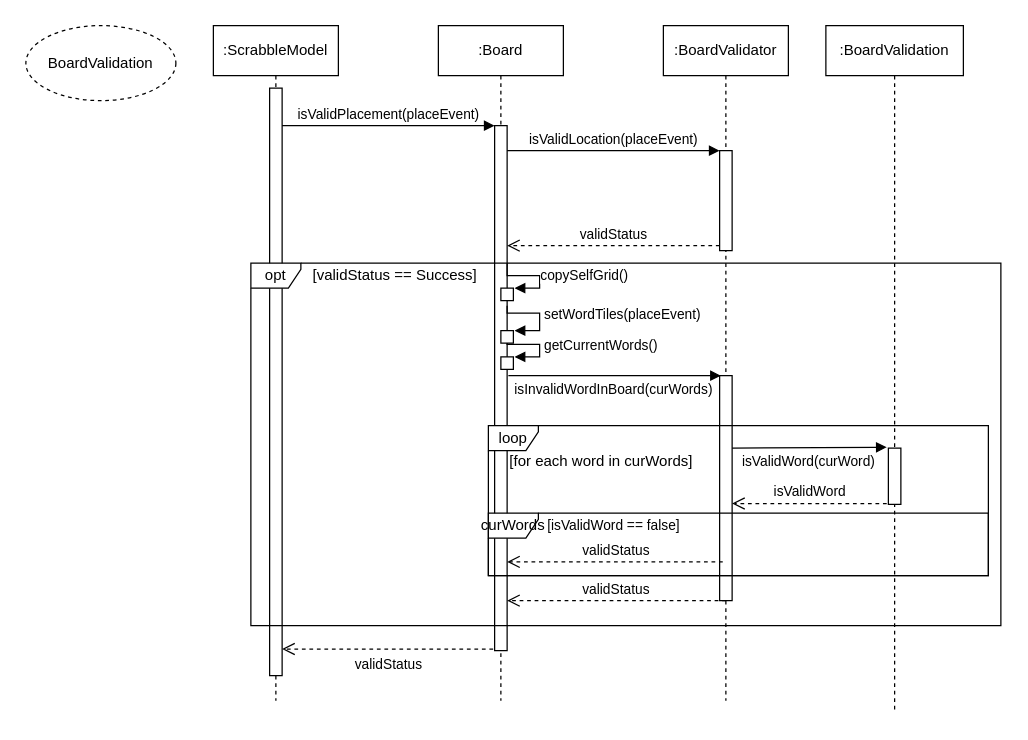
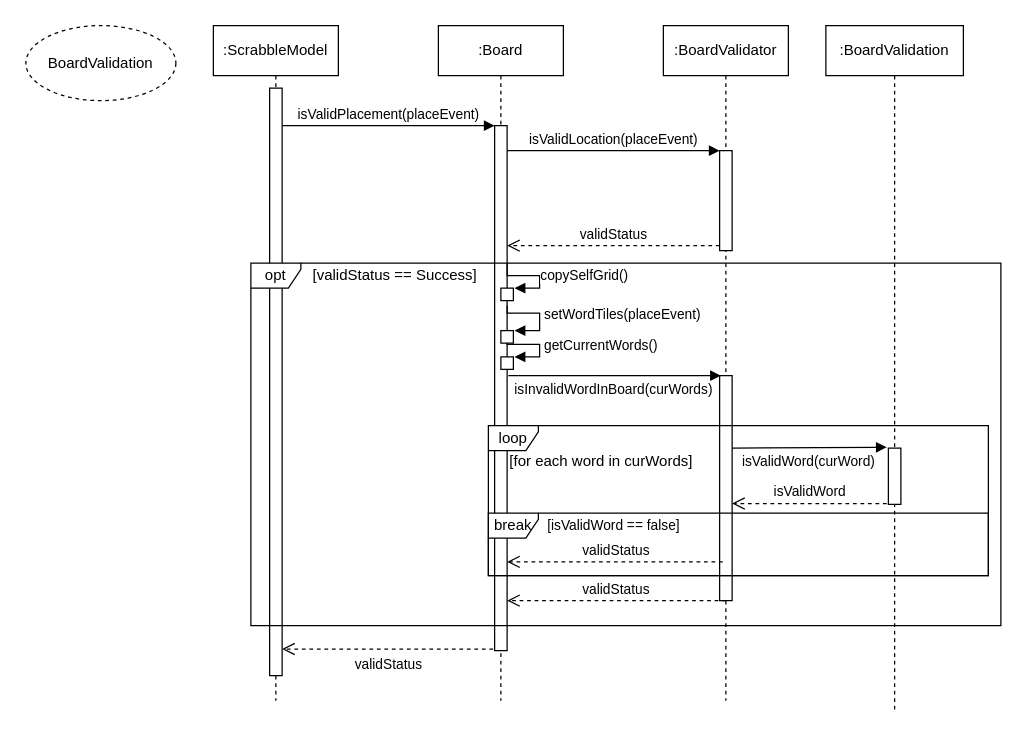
node "curWords": label "curWords" -> "break"
